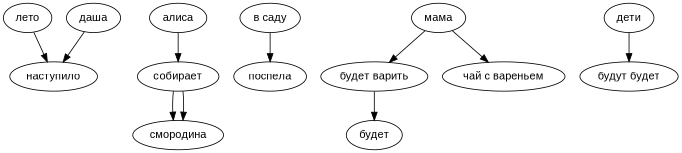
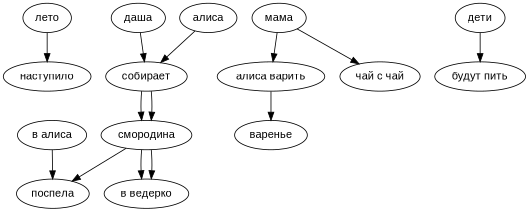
node "в саду": label "в саду" -> "в алиса"
edge "даша" -> "наступило": now "даша" -> "собирает"
node "будет варить": label "будет варить" -> "алиса варить"
node "чай с вареньем": label "чай с вареньем" -> "чай с чай"
node "будут будет": label "будут будет" -> "будут пить"
node "будет": label "будет" -> "варенье"
edge "смородина" -> "поспела": added
node "в ведерко": added
